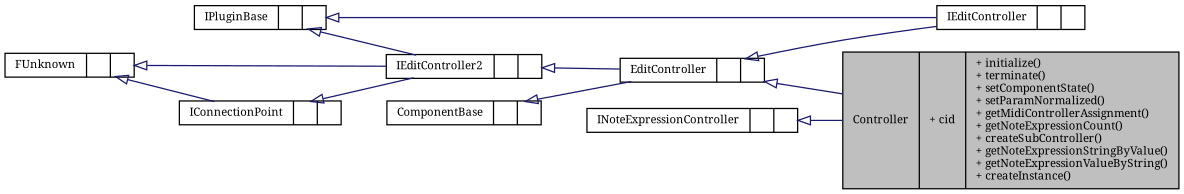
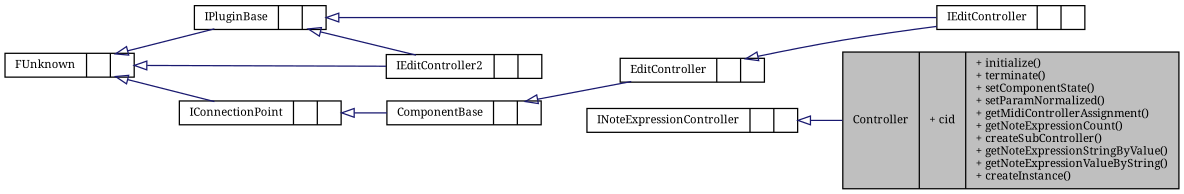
edge "IPluginBase" -> "FUnknown": added
edge "EditController" -> "IEditController2": removed
edge "IEditController2" -> "IConnectionPoint": now "ComponentBase" -> "IConnectionPoint"
edge "Controller" -> "EditController": removed
